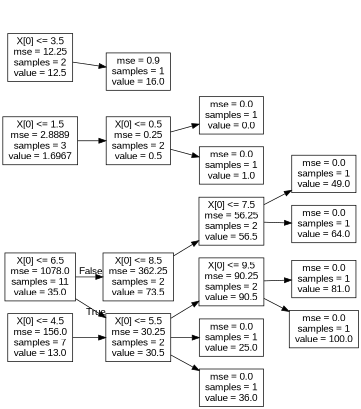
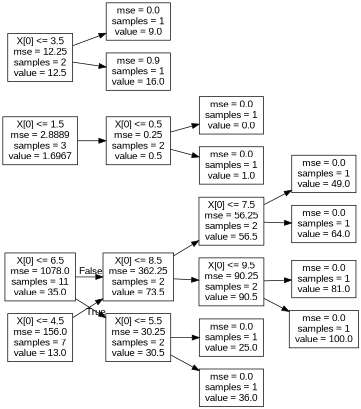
node "mse = 0.0 samples = 1 value = 9.0": added
edge "X[0] <= 5.5 mse = 30.25 samples = 2 value = 30.5" -> "X[0] <= 9.5 mse = 90.25 samples = 2 value = 90.5": now "X[0] <= 8.5 mse = 362.25 samples = 2 value = 73.5" -> "X[0] <= 9.5 mse = 90.25 samples = 2 value = 90.5"
edge "X[0] <= 4.5 mse = 156.0 samples = 7 value = 13.0" -> "X[0] <= 5.5 mse = 30.25 samples = 2 value = 30.5": now "X[0] <= 4.5 mse = 156.0 samples = 7 value = 13.0" -> "X[0] <= 8.5 mse = 362.25 samples = 2 value = 73.5"
